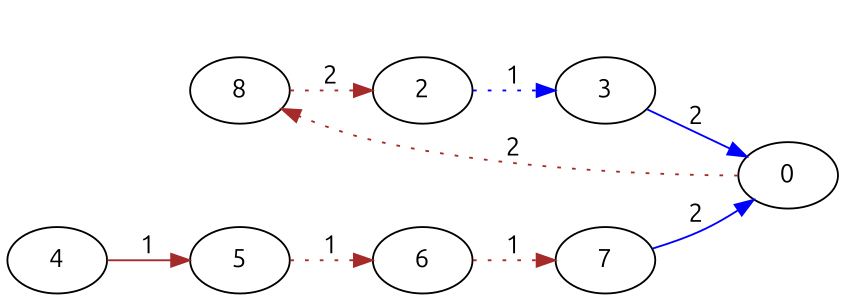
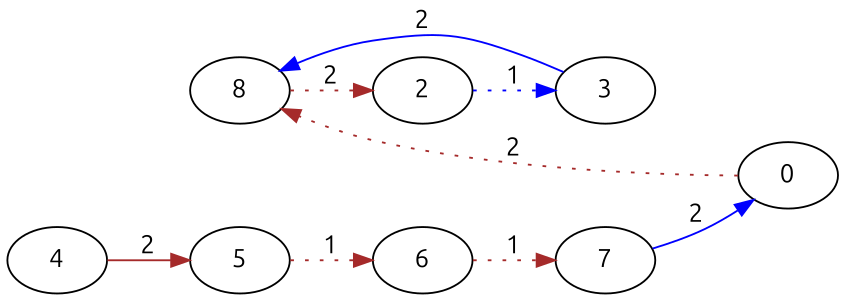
edge "3" -> "0": now "3" -> "8"
edge "4" -> "5": label "1" -> "2"
